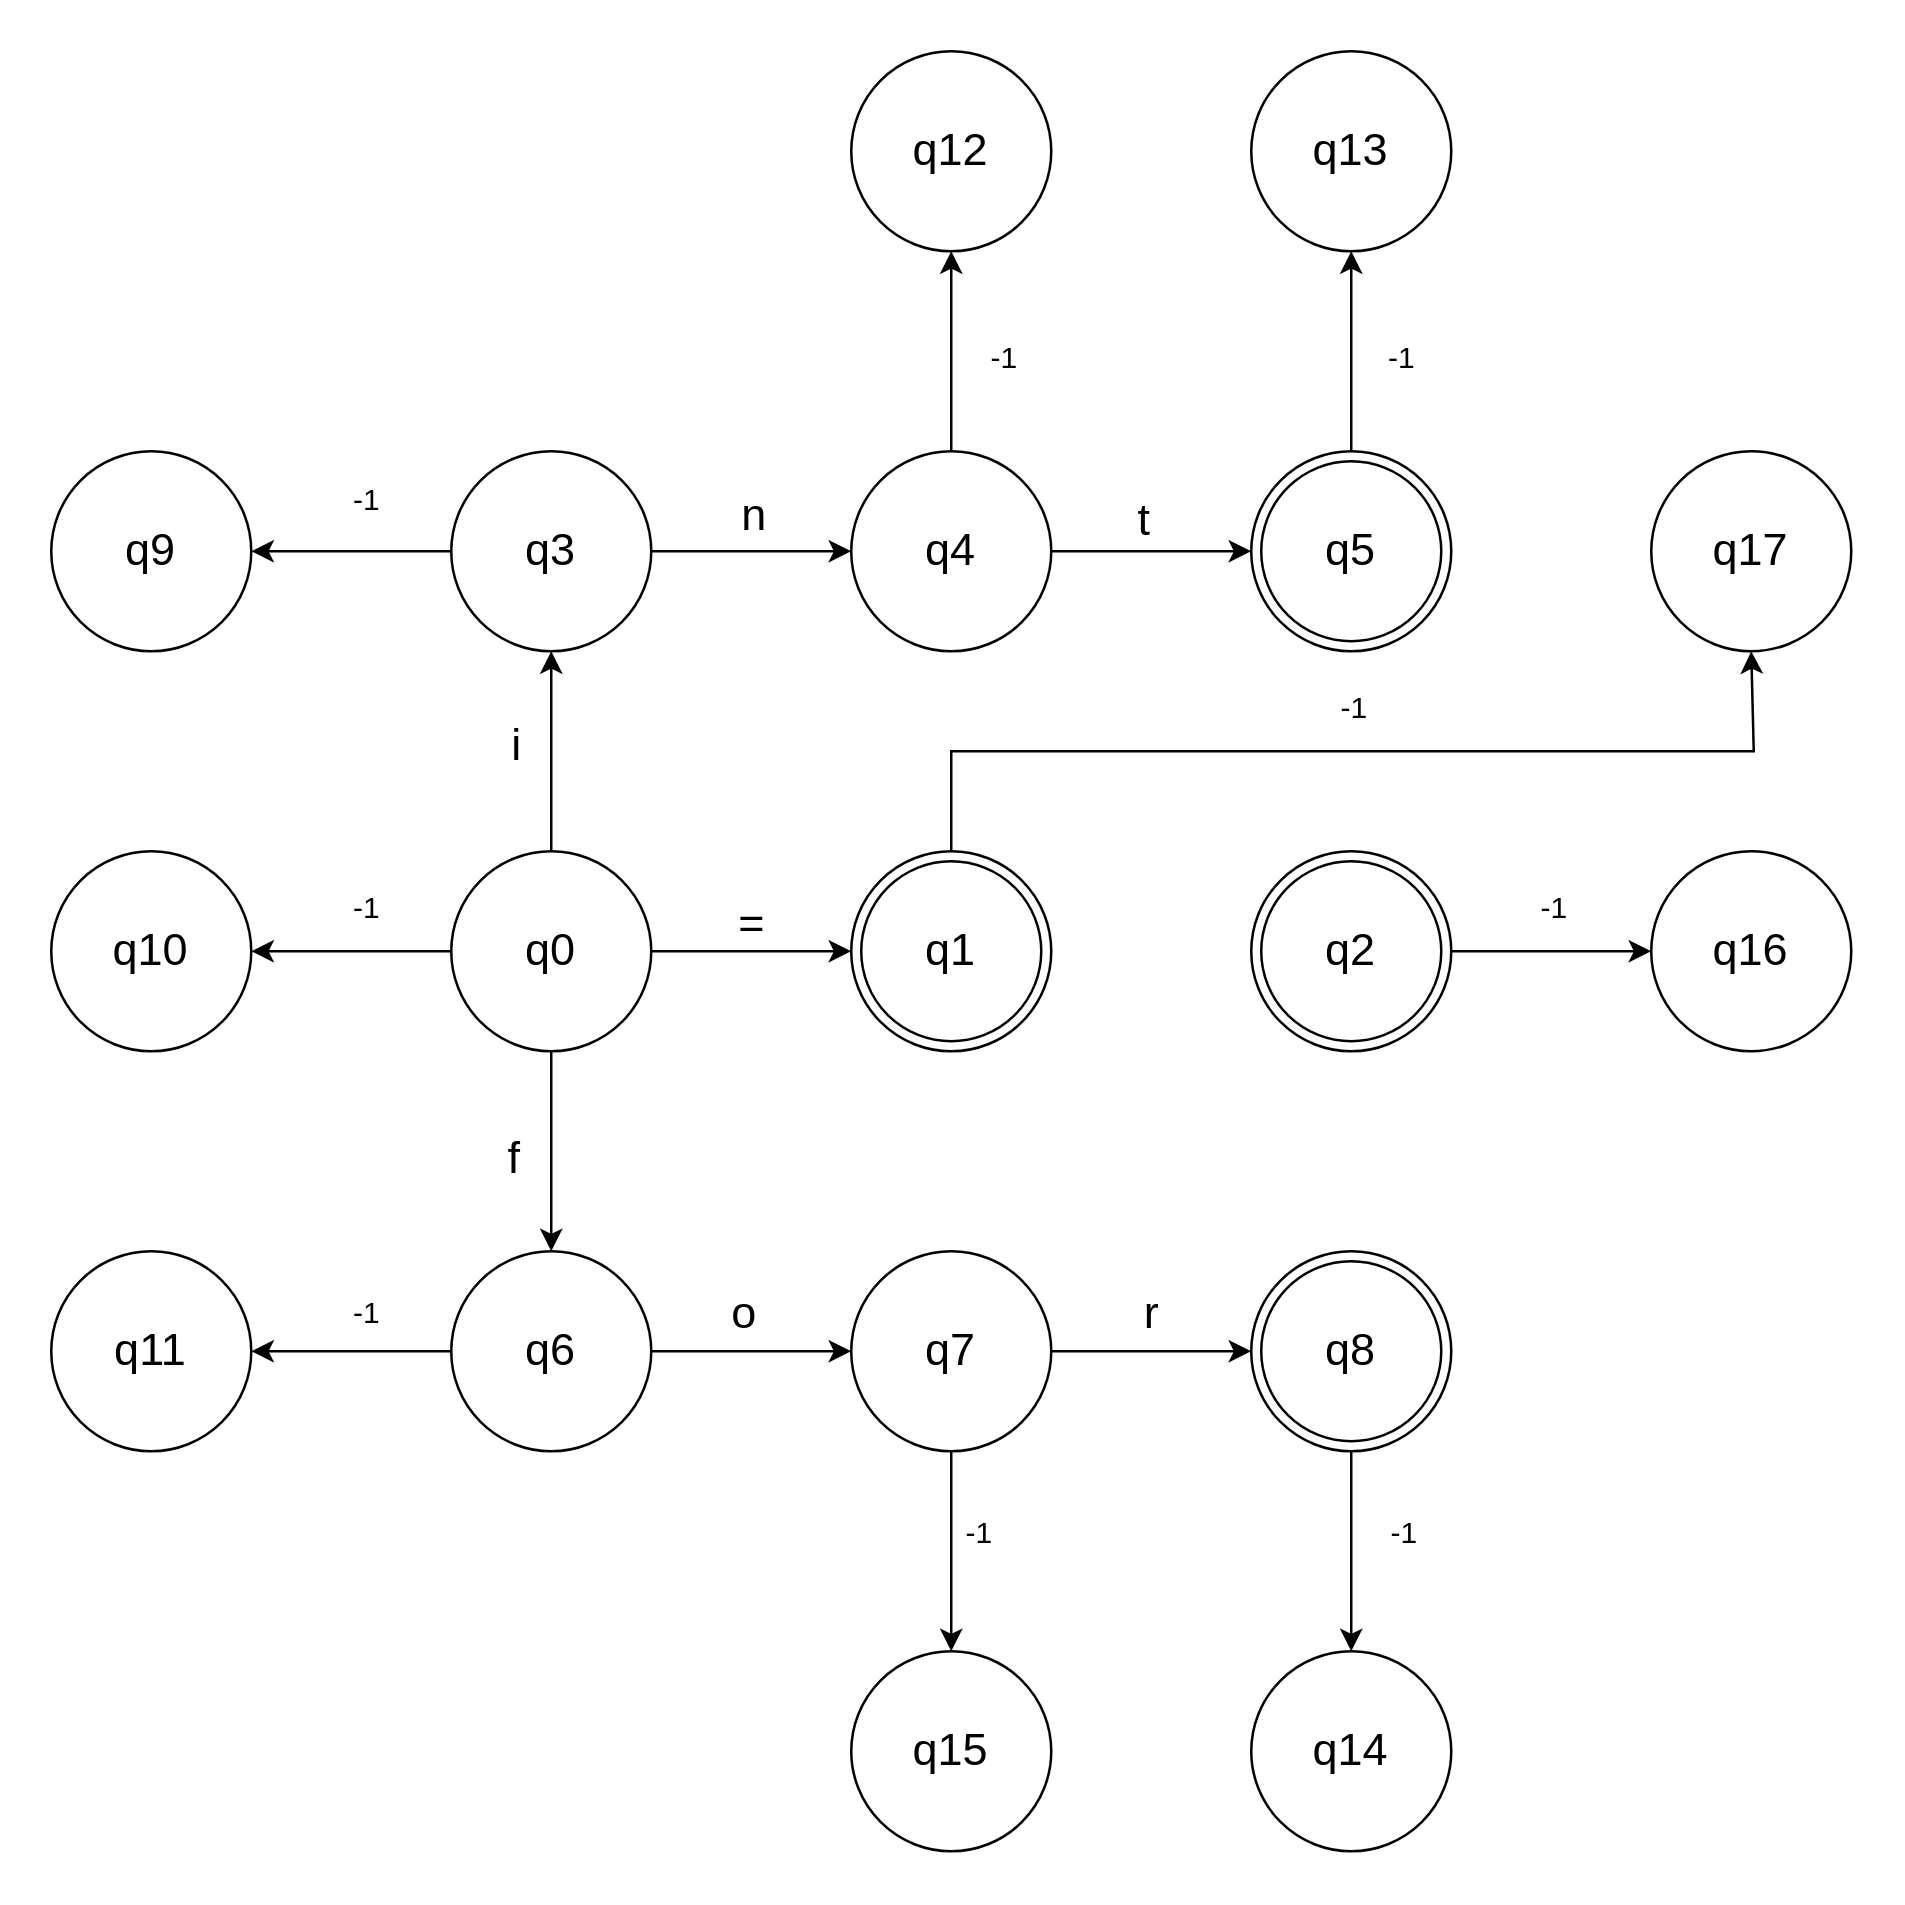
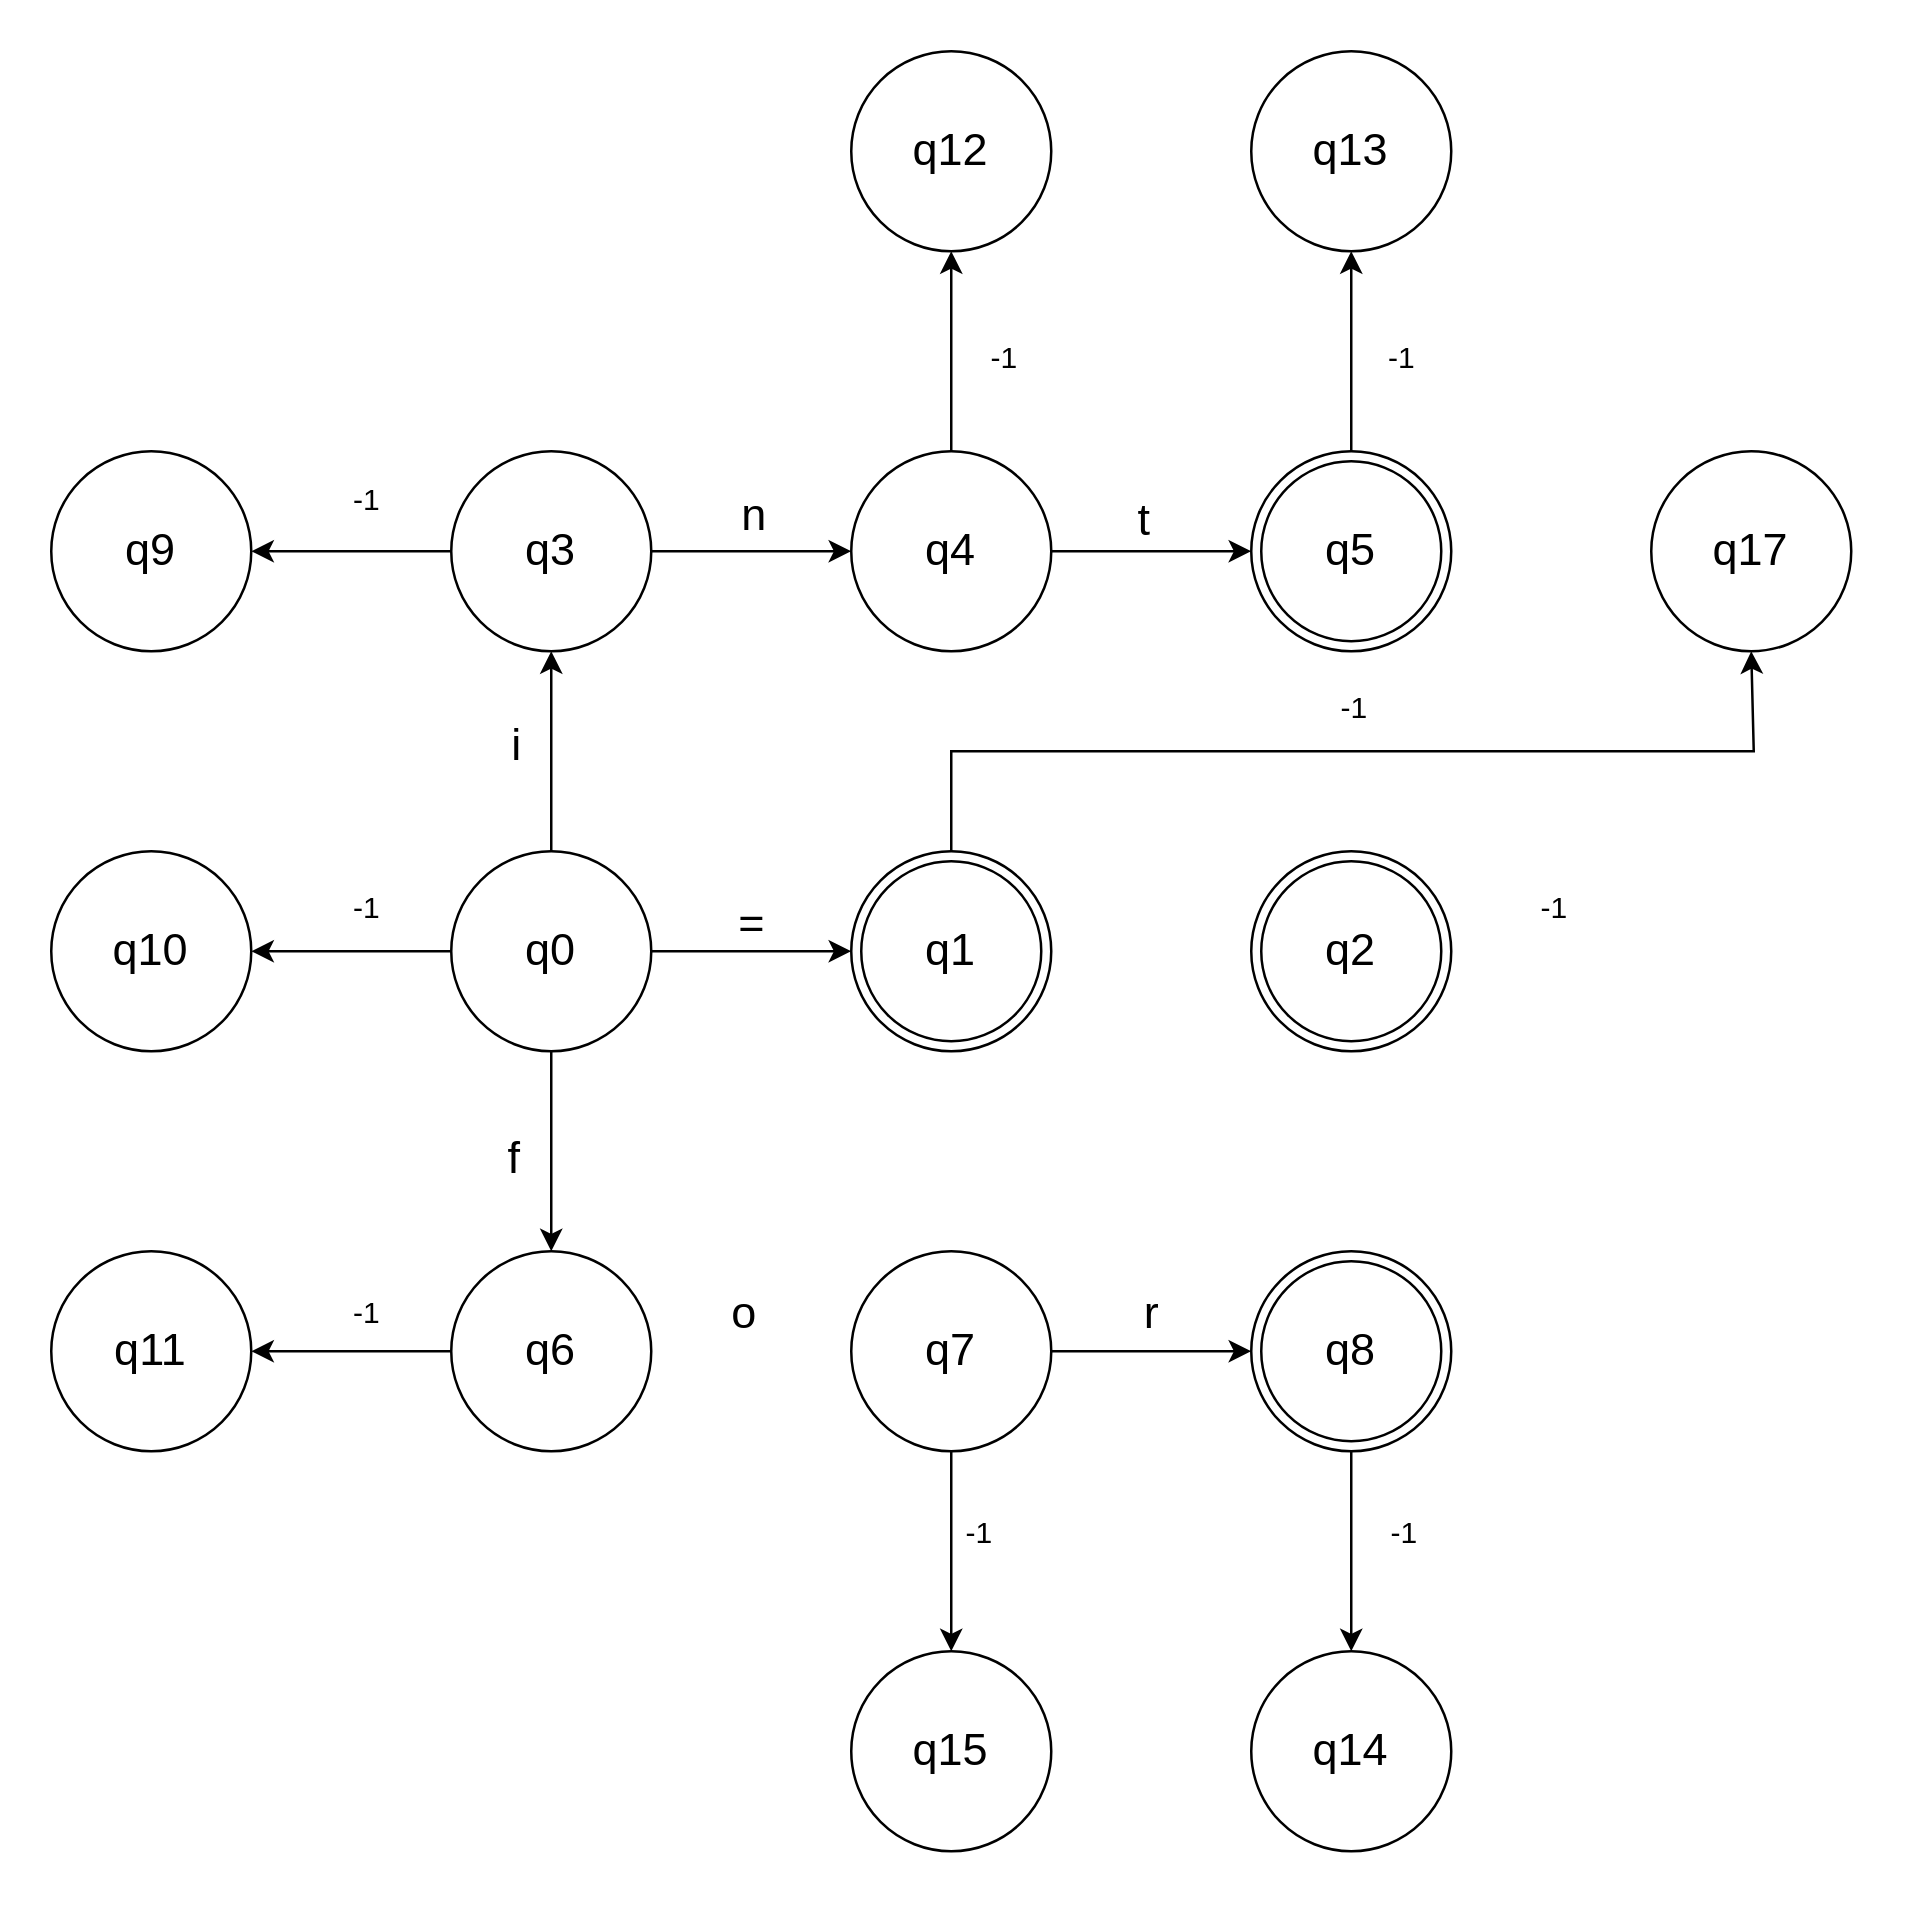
edge "q2" -> "q16": removed
node "q16": removed
edge "q6" -> "q7": removed
